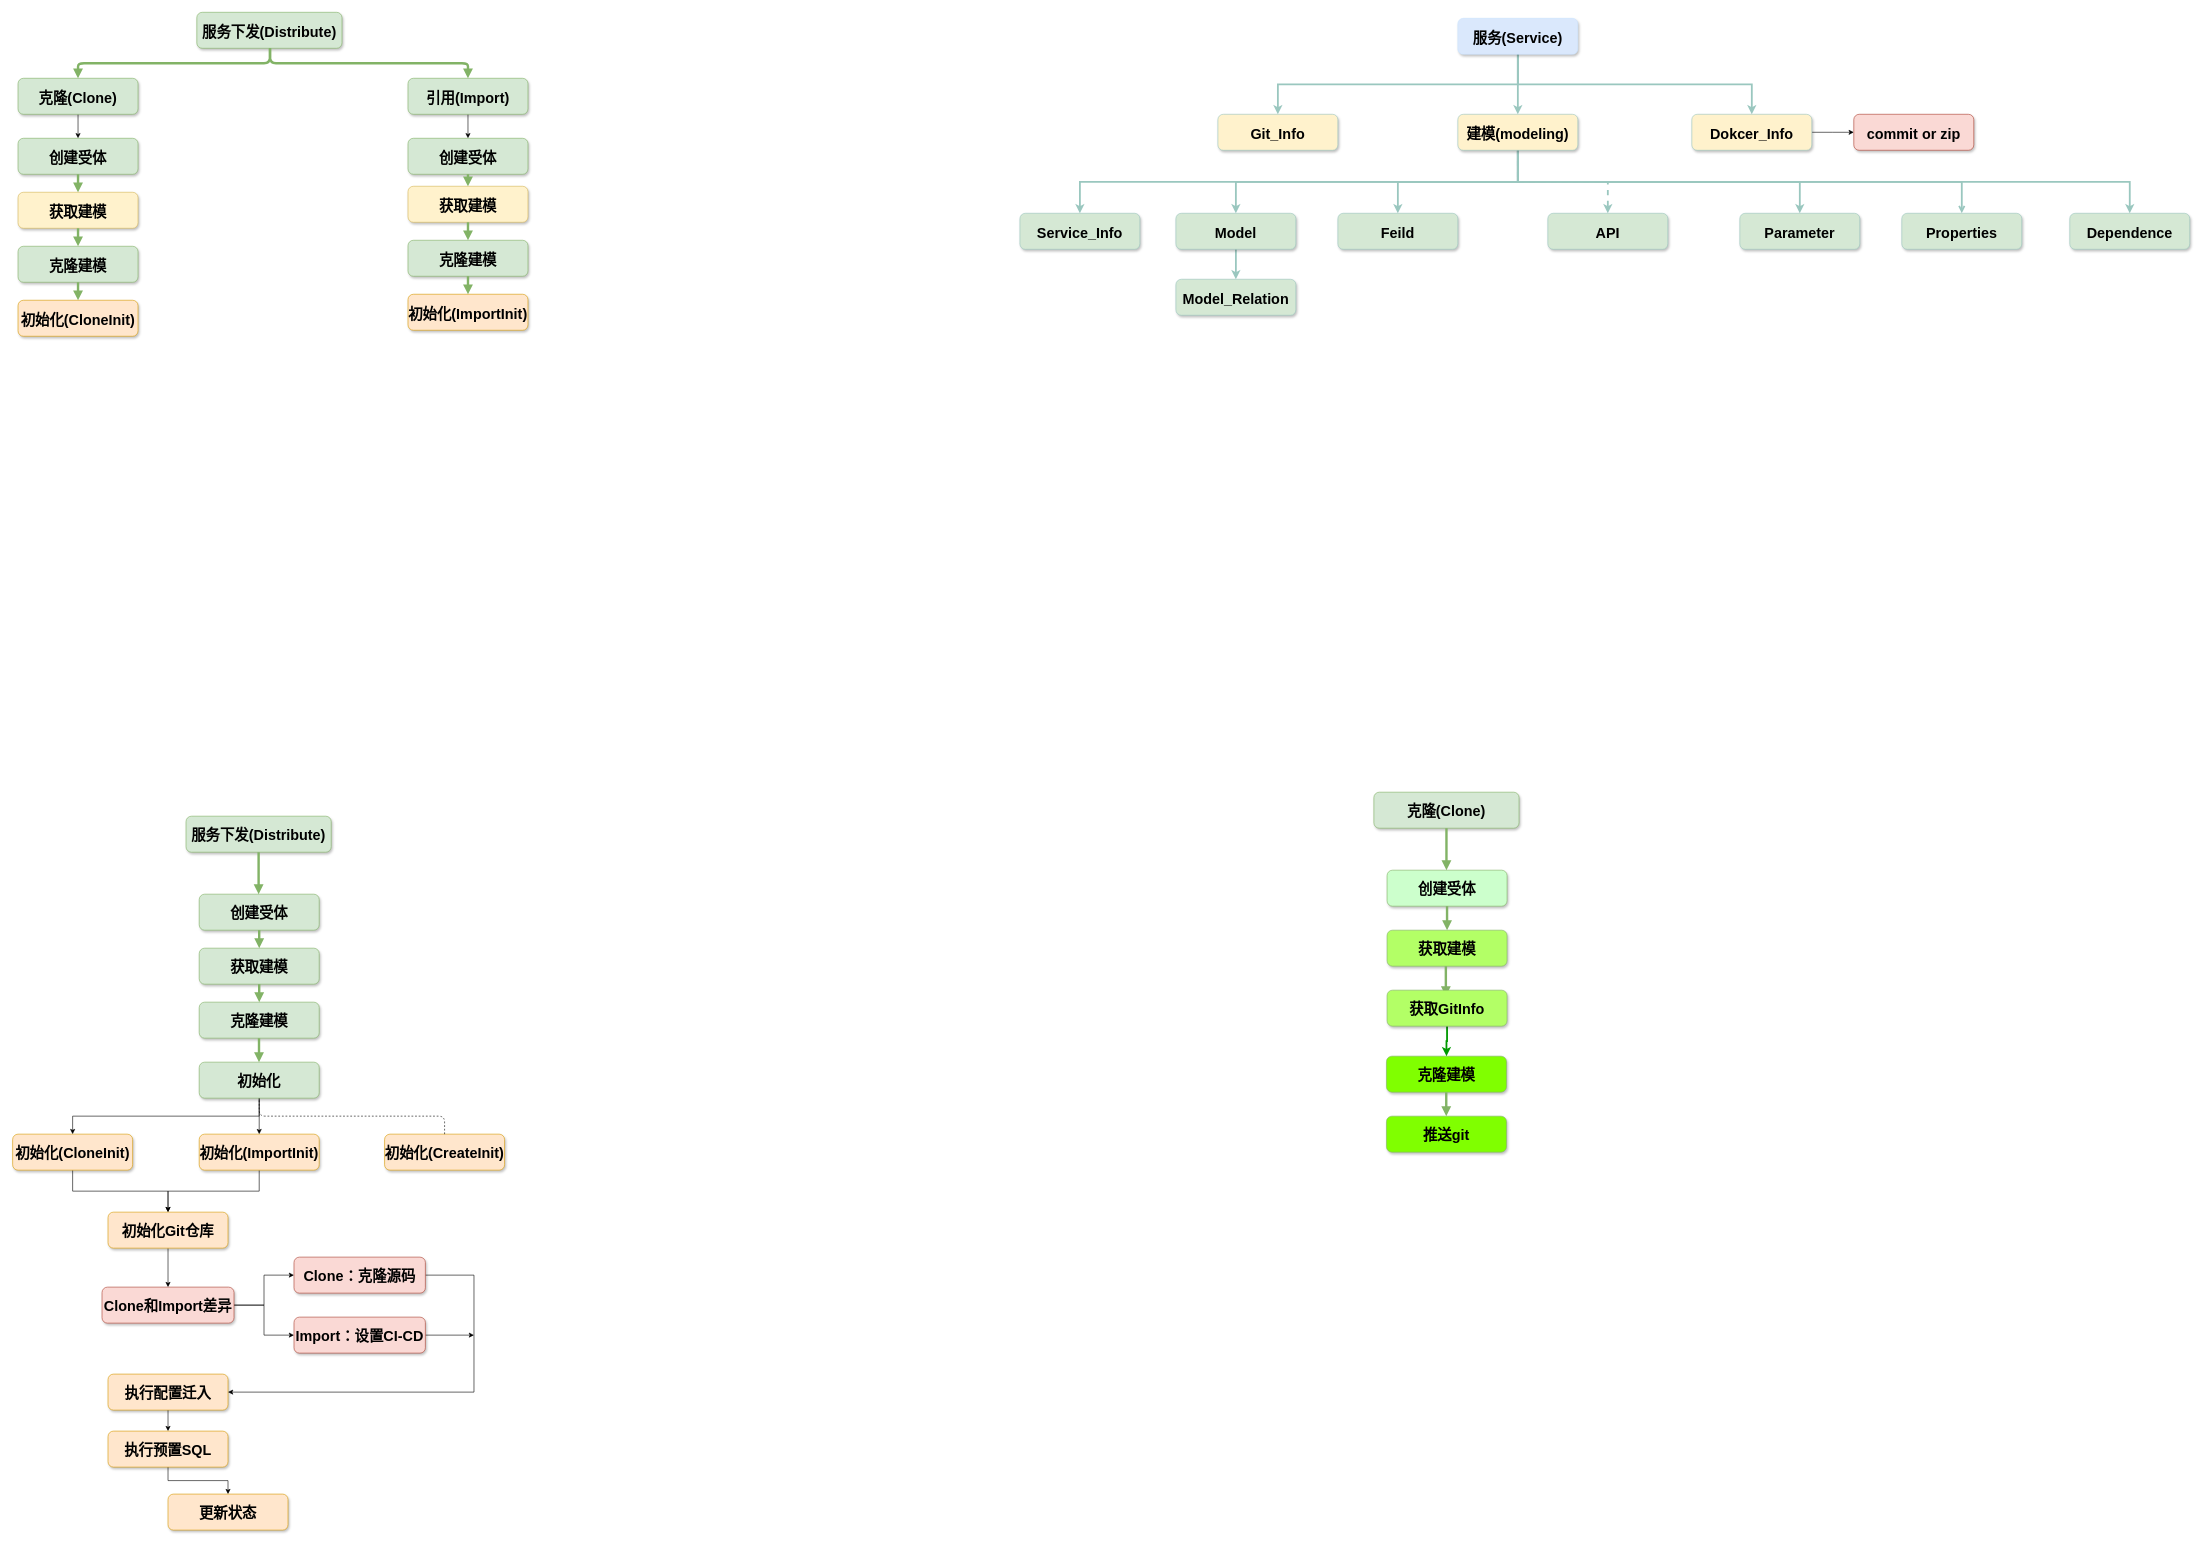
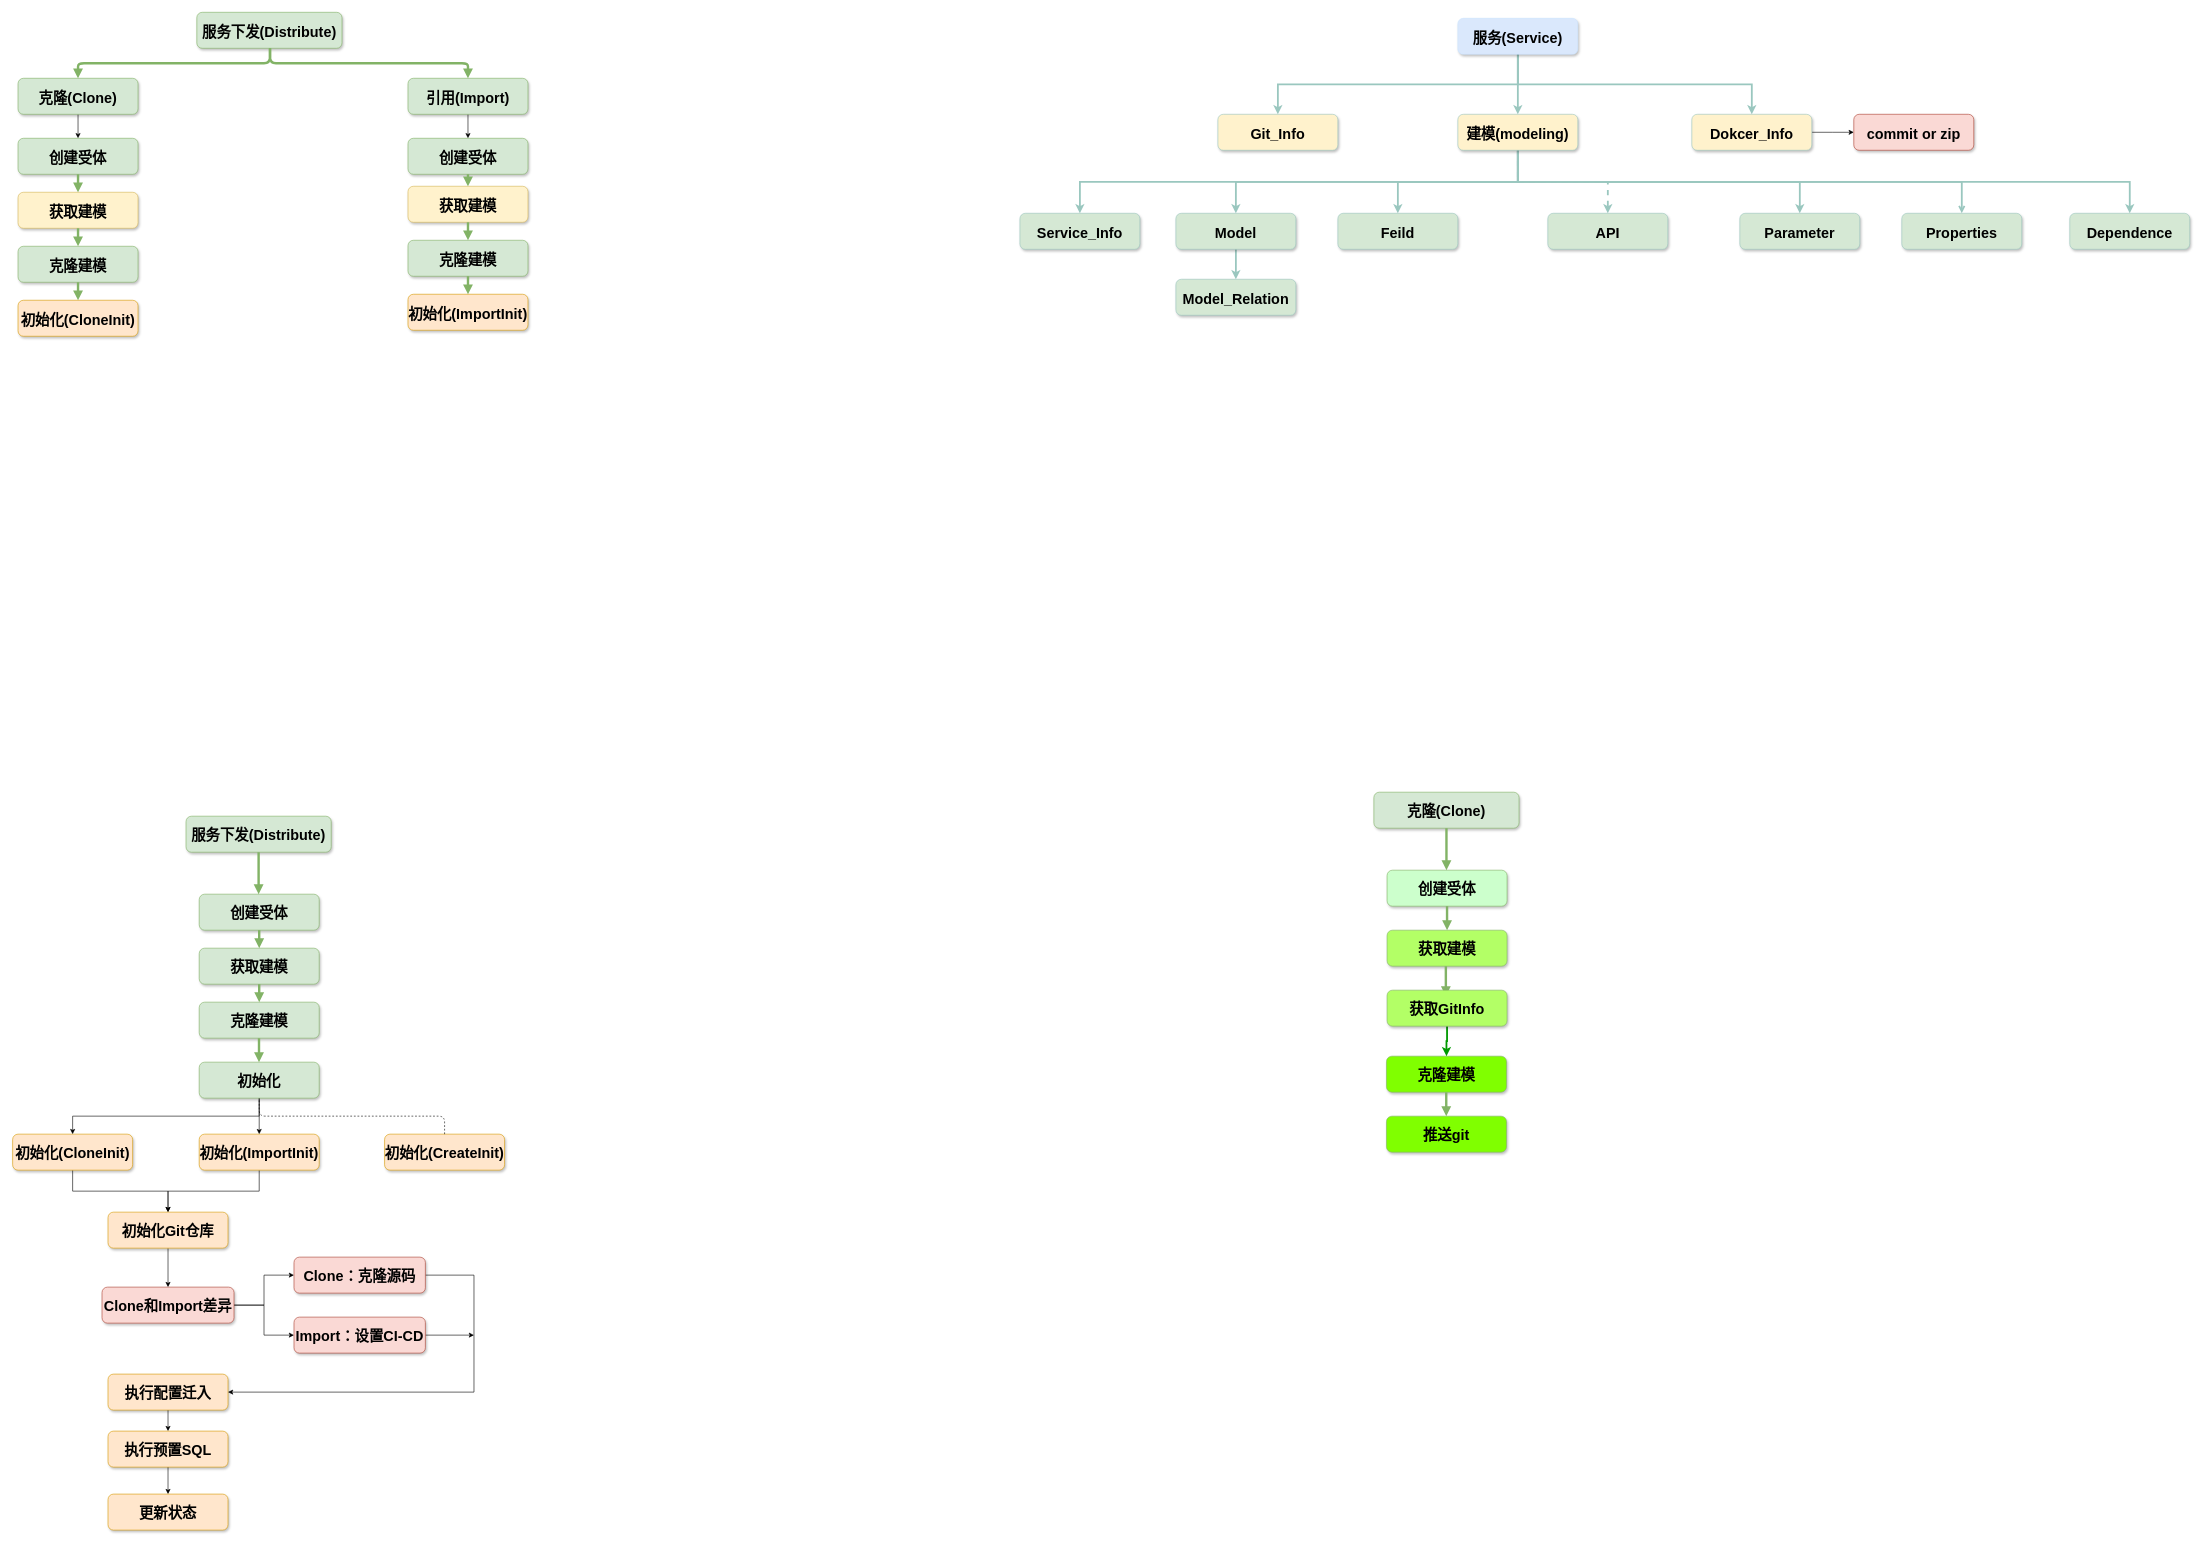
node "更新状态": moved (228, 1512) -> (168, 1512)
